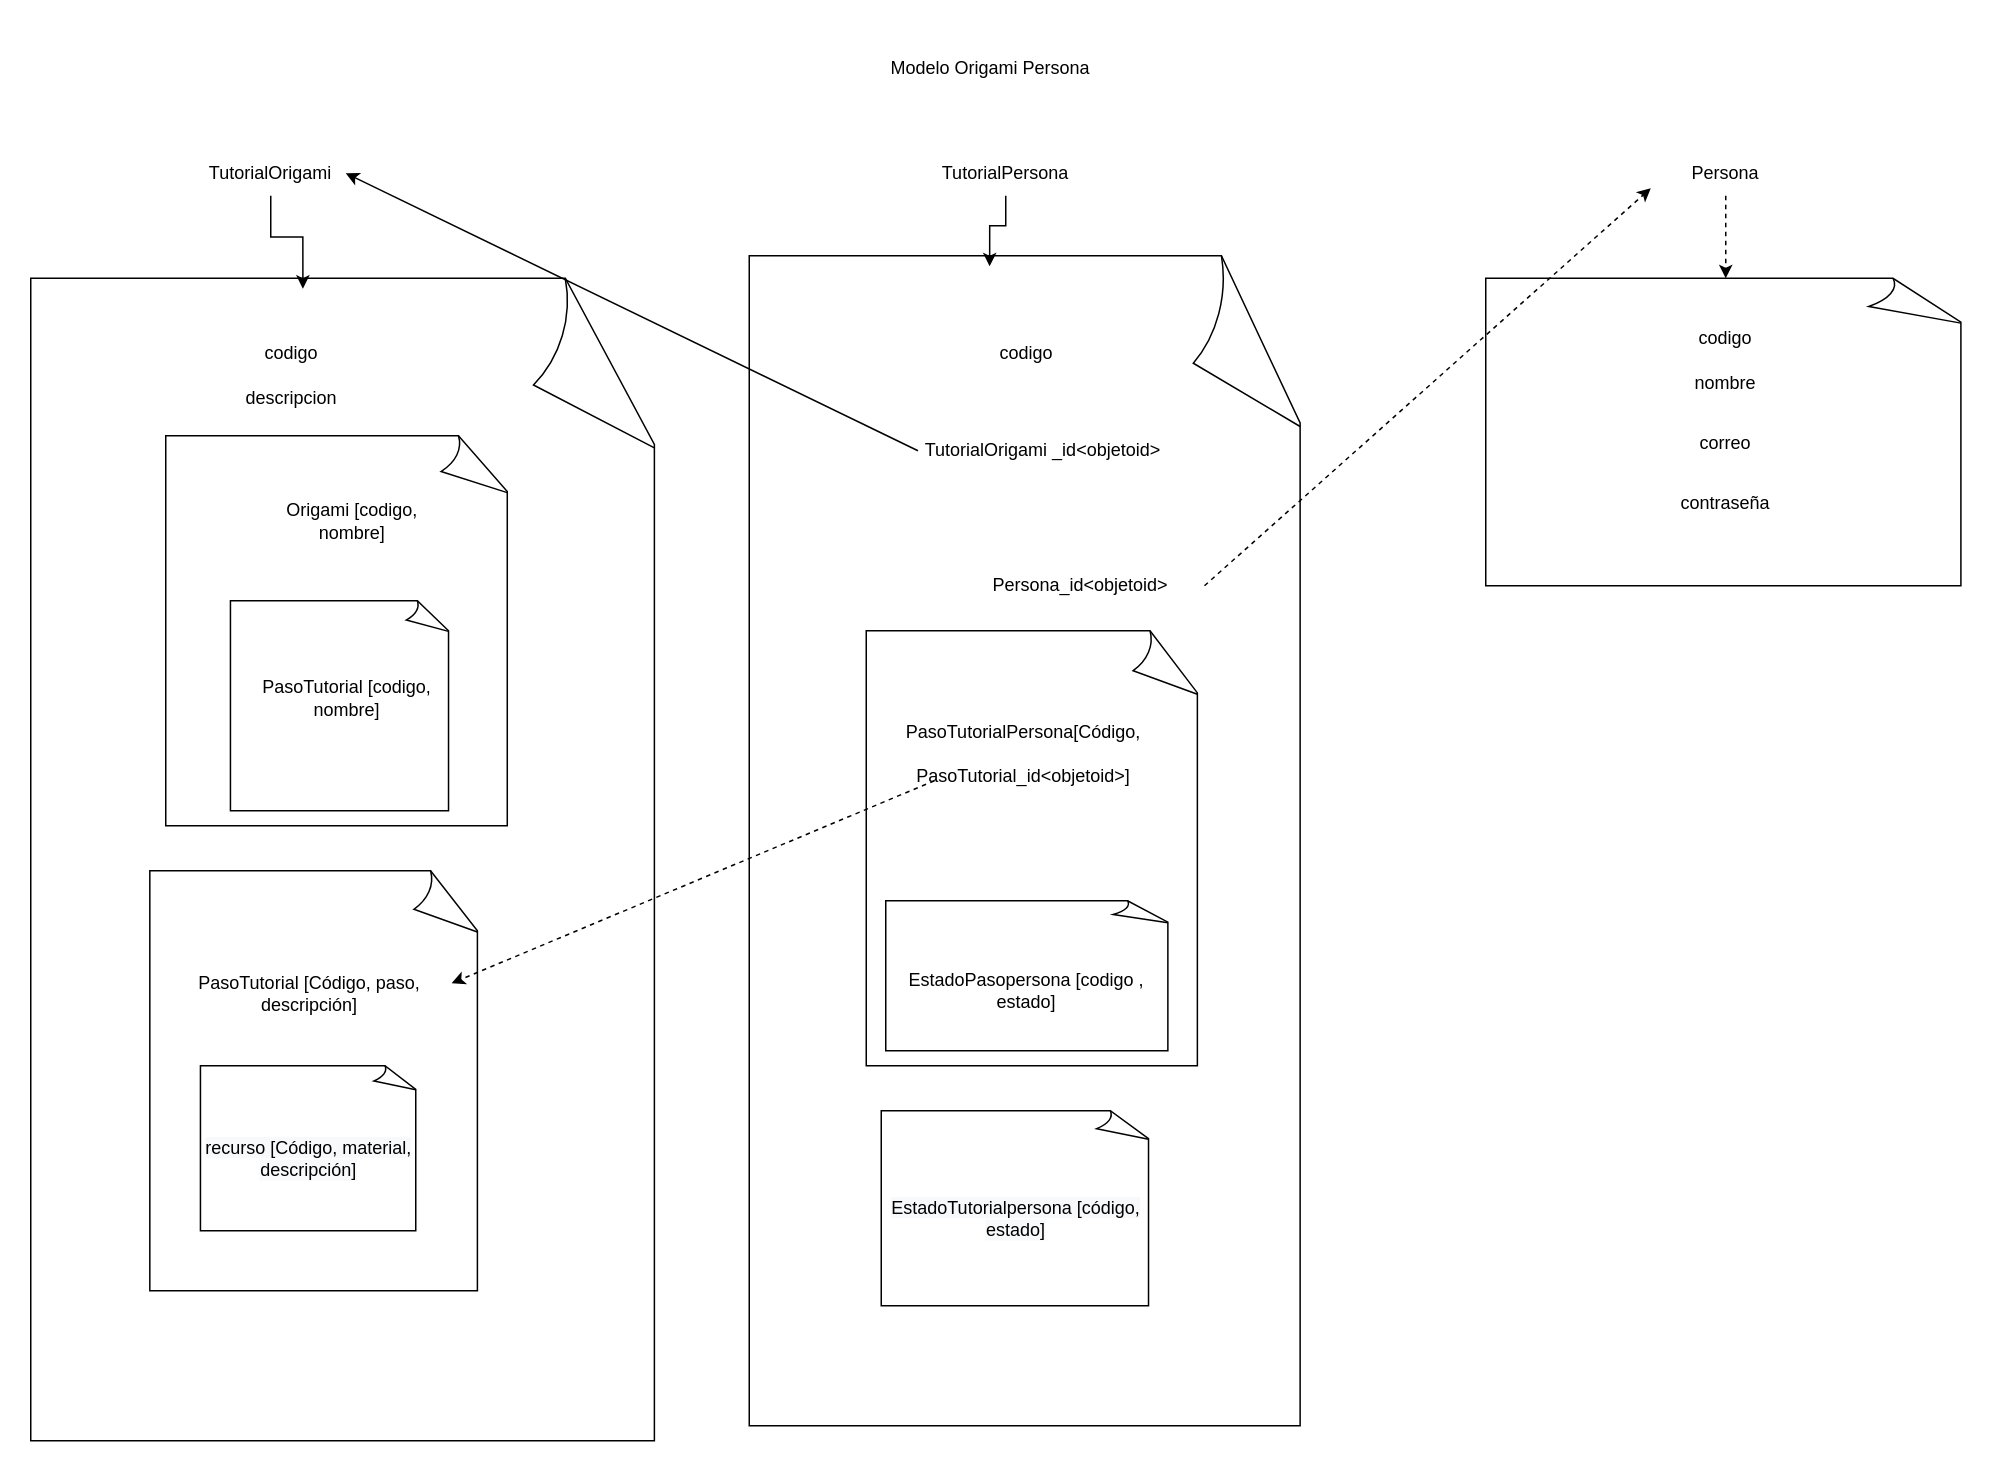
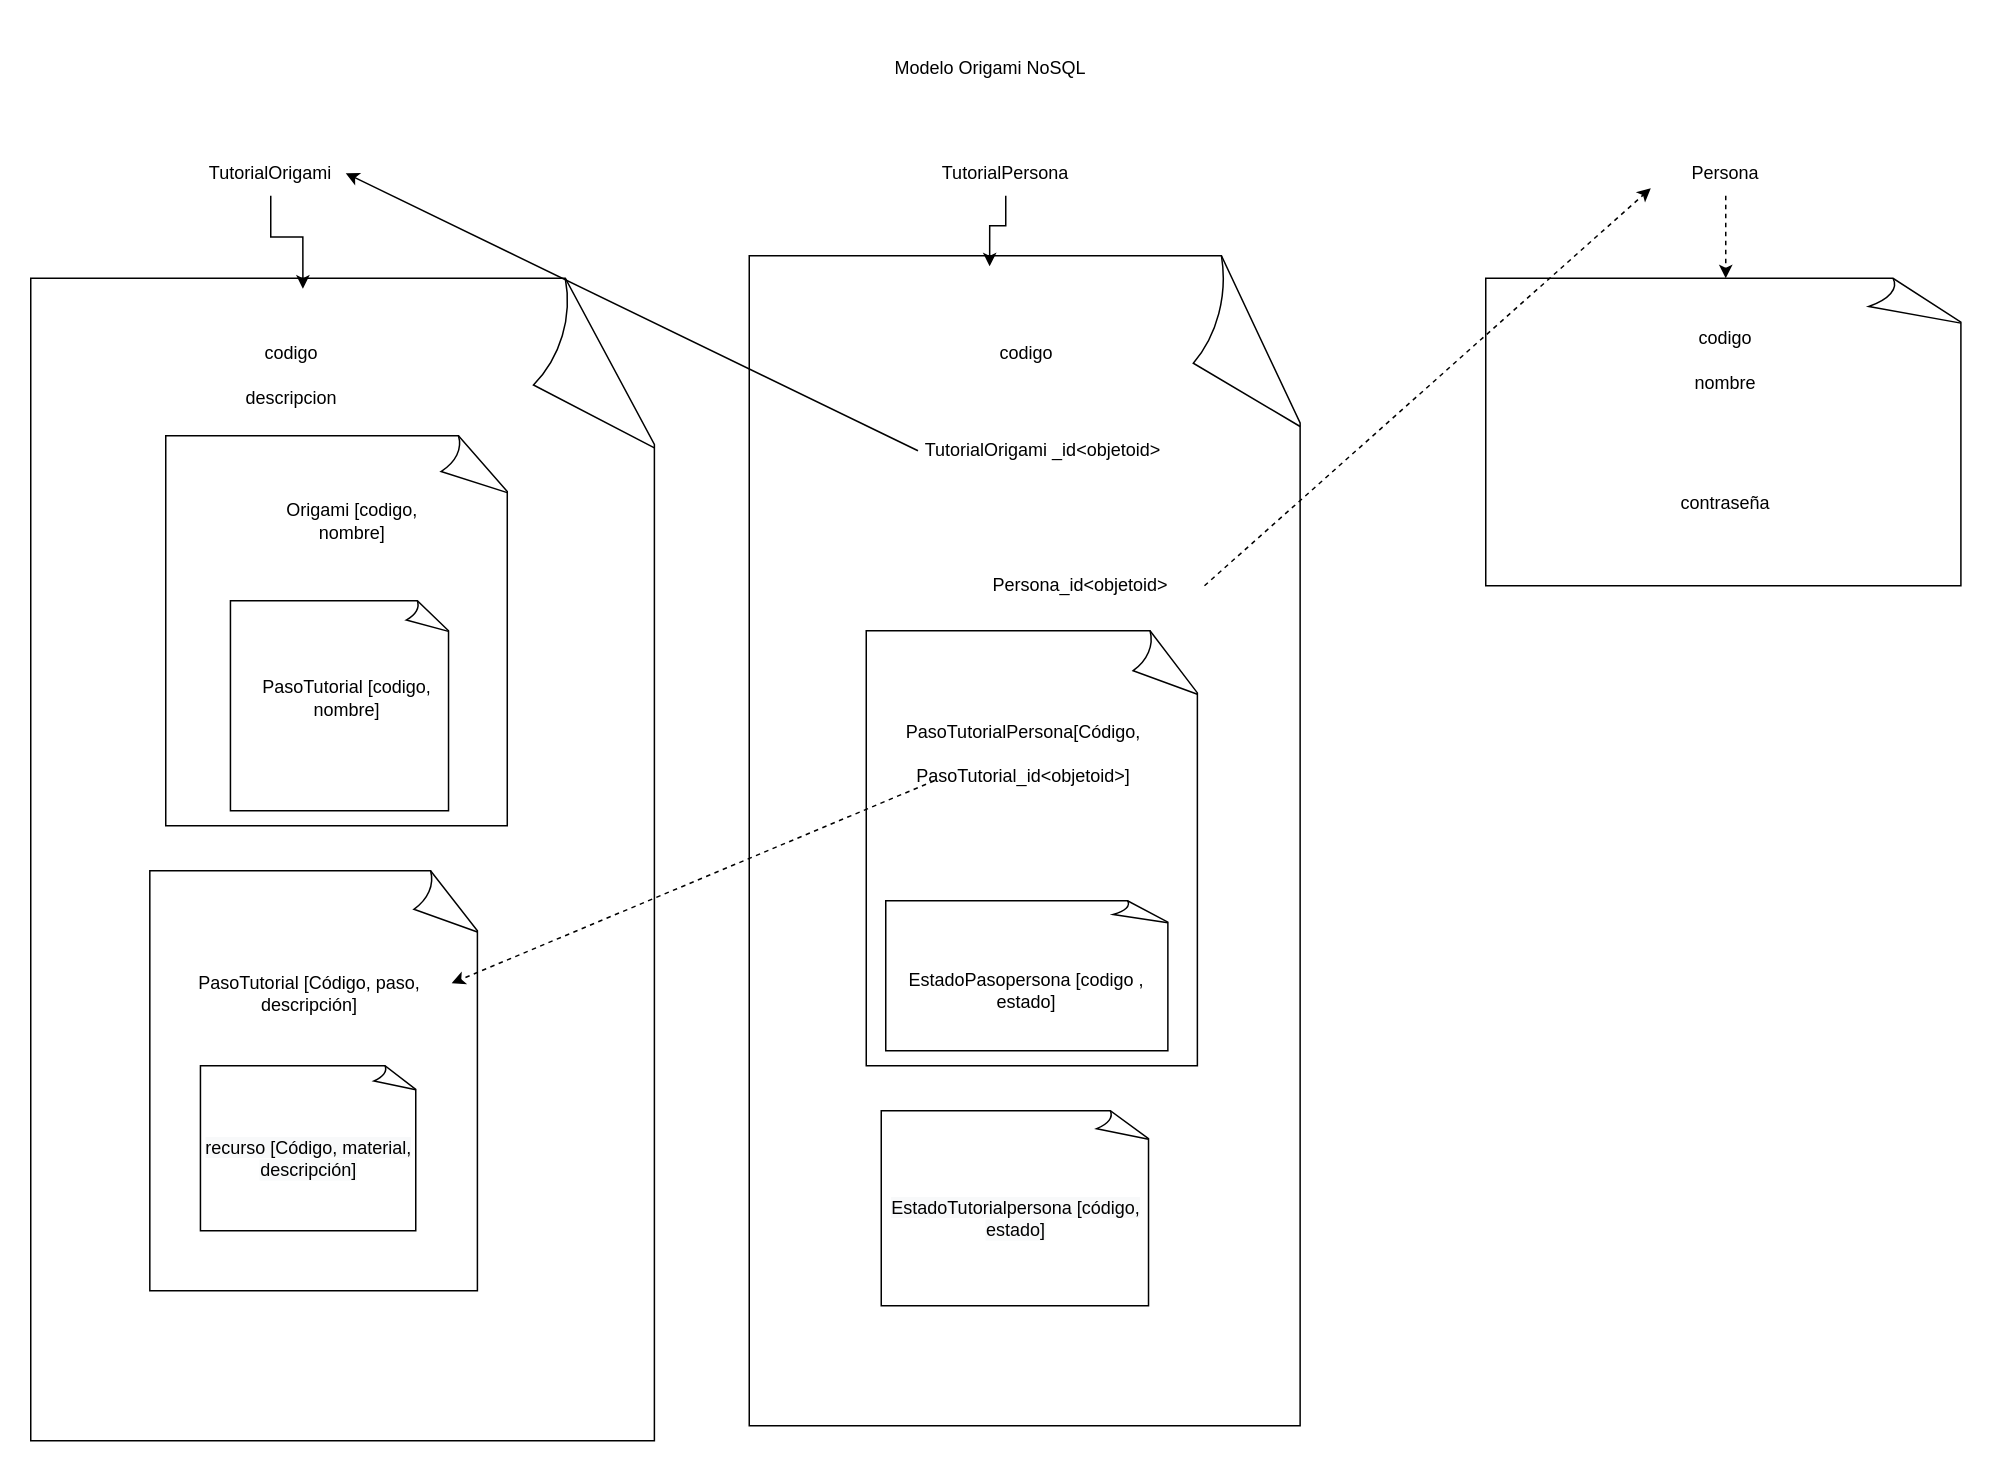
node "Modelo Origami Persona": label "Modelo Origami Persona" -> "Modelo Origami NoSQL"
node "correo": removed
